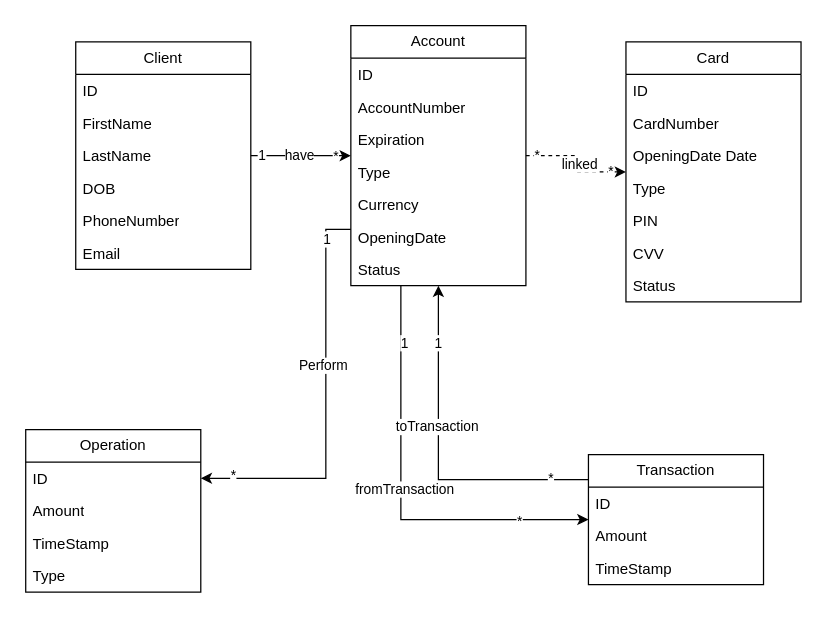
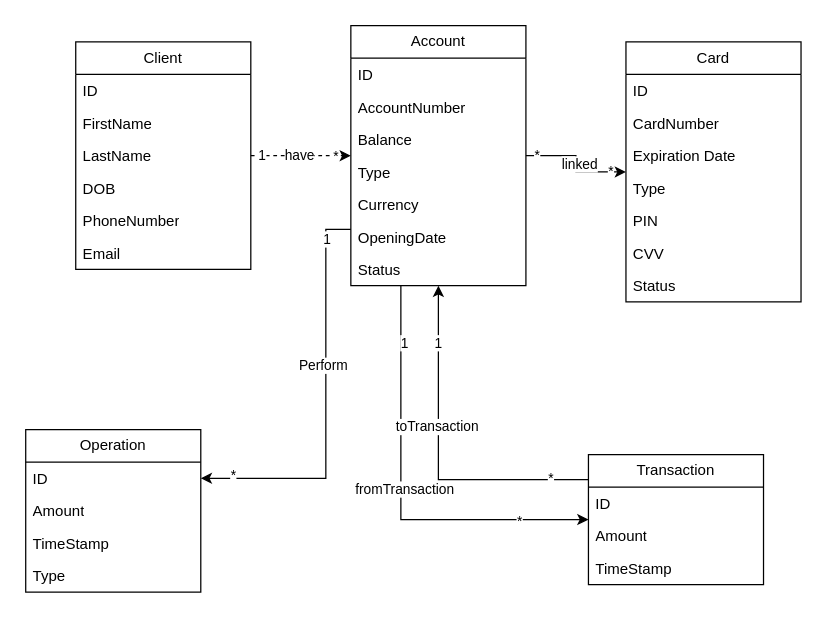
node "Expiration": label "Expiration" -> "Balance"
edge "Client" -> "Account": style solid -> dashed
edge "Account" -> "Card": style dashed -> solid
node "OpeningDate Date": label "OpeningDate Date" -> "Expiration Date"
